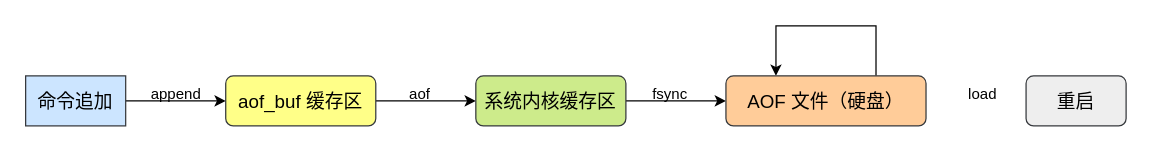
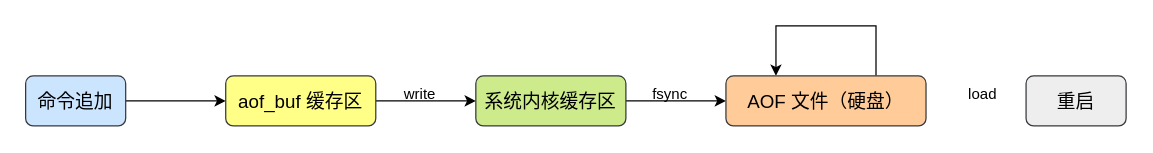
node "append": removed
node "aof": label "aof" -> "write"
node "命令追加": shape rectangle -> rounded rectangle
